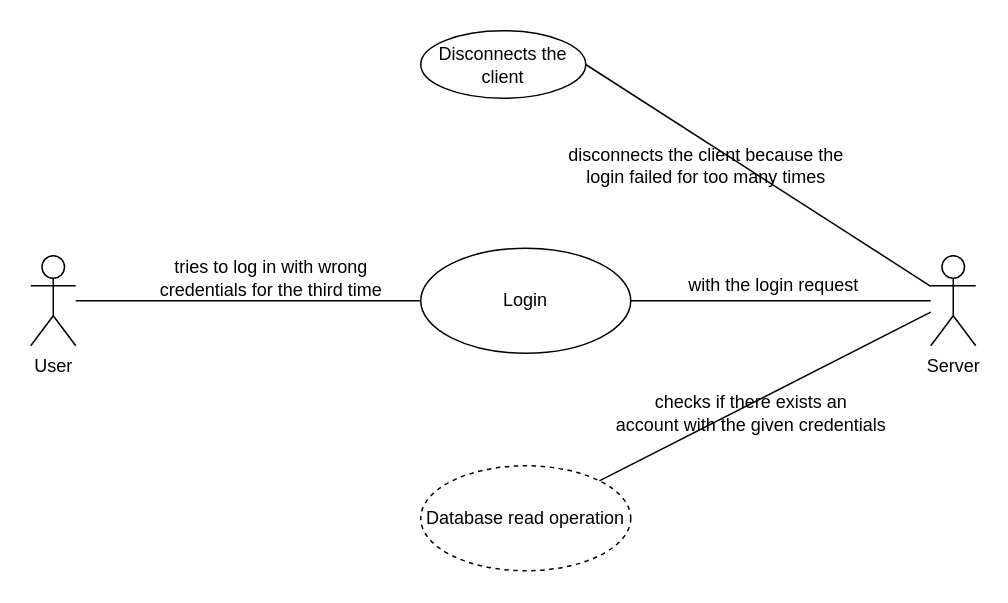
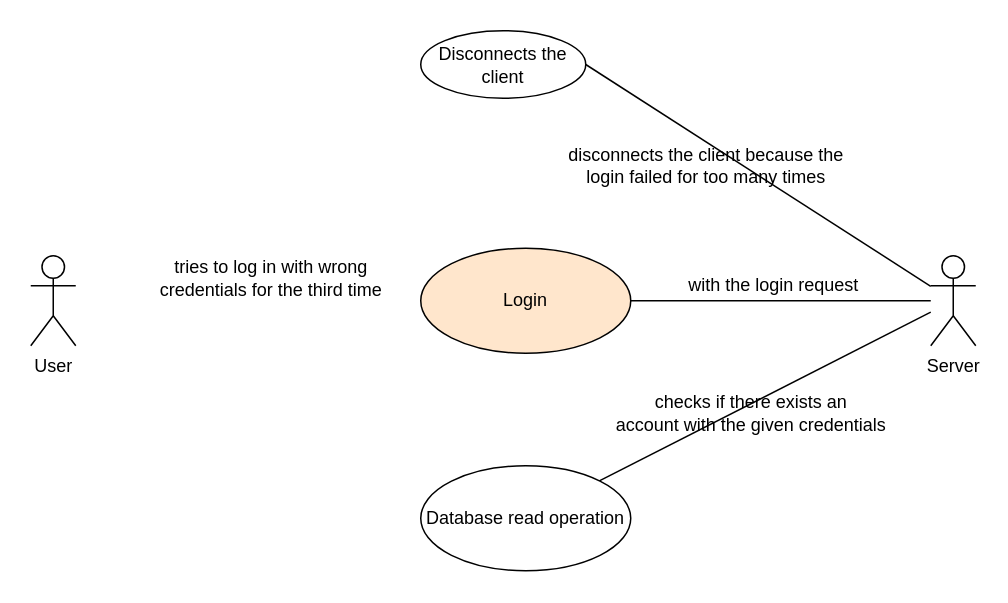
edge "User" -- "Login": removed
node "Login": fillcolor #ffffff -> #ffe6cc
node "Database read operation": style dashed -> solid
